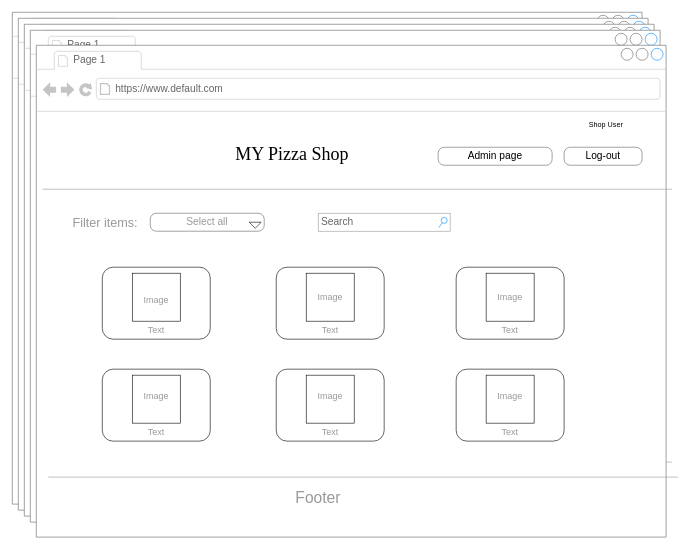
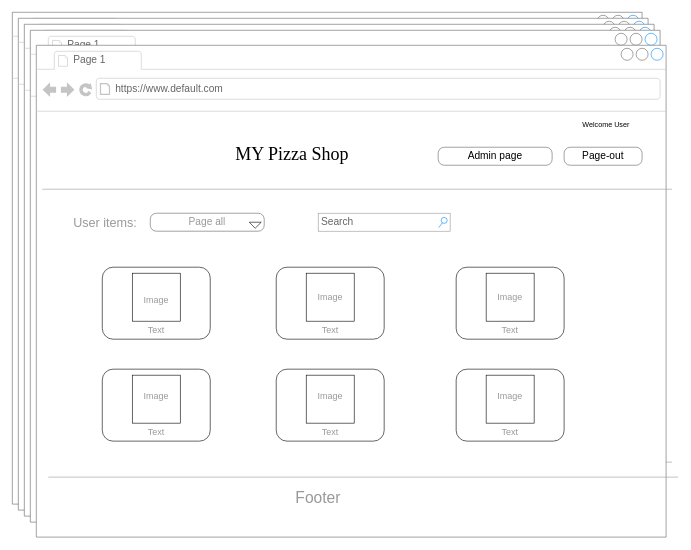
node "Shop User": label "Shop User" -> "Welcome User"
node "Log-out": label "Log-out" -> "Page-out"
node "Filter items:": label "Filter items:" -> "User items:"
node "Select all": label "Select all" -> "Page all"
